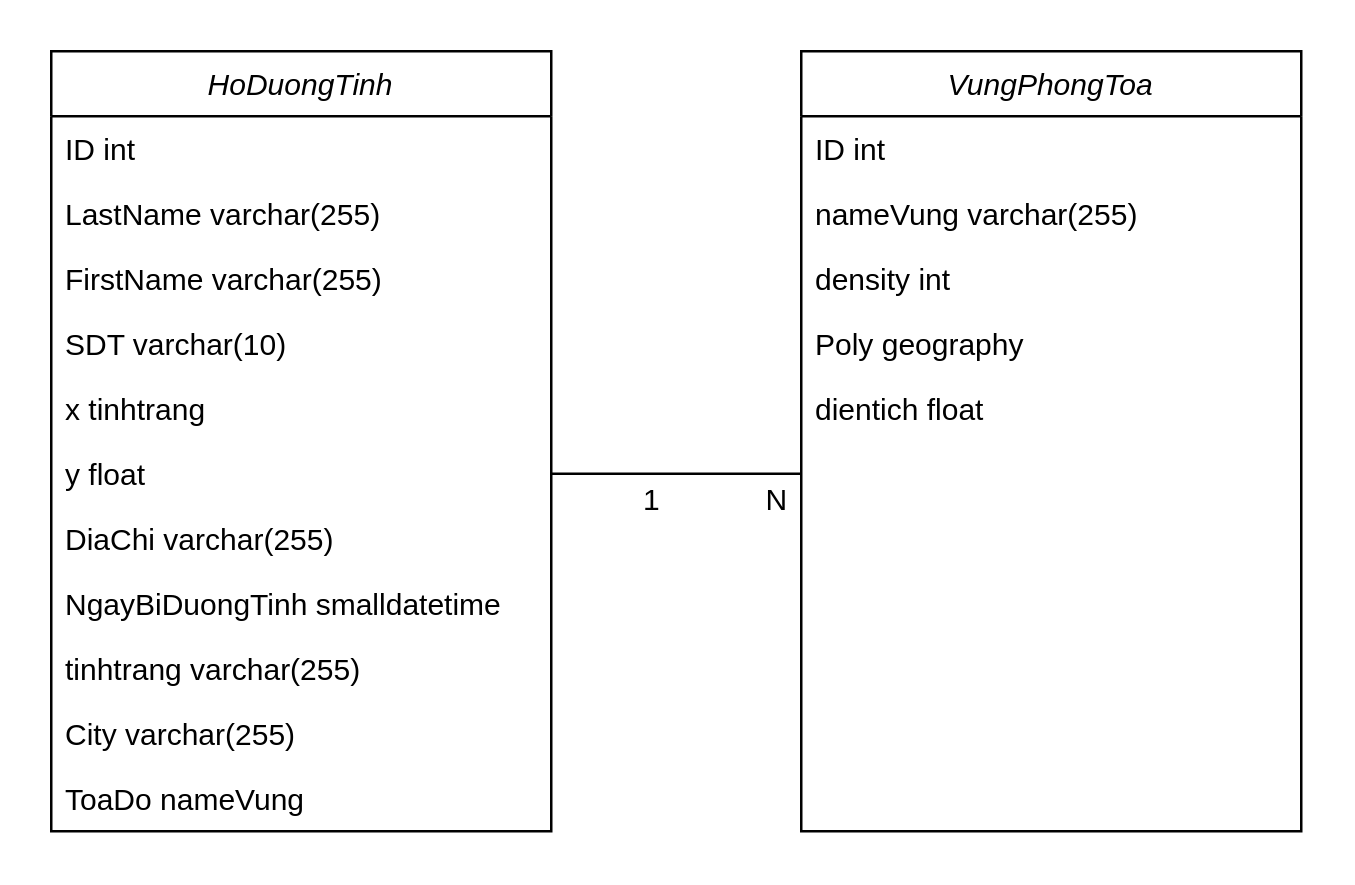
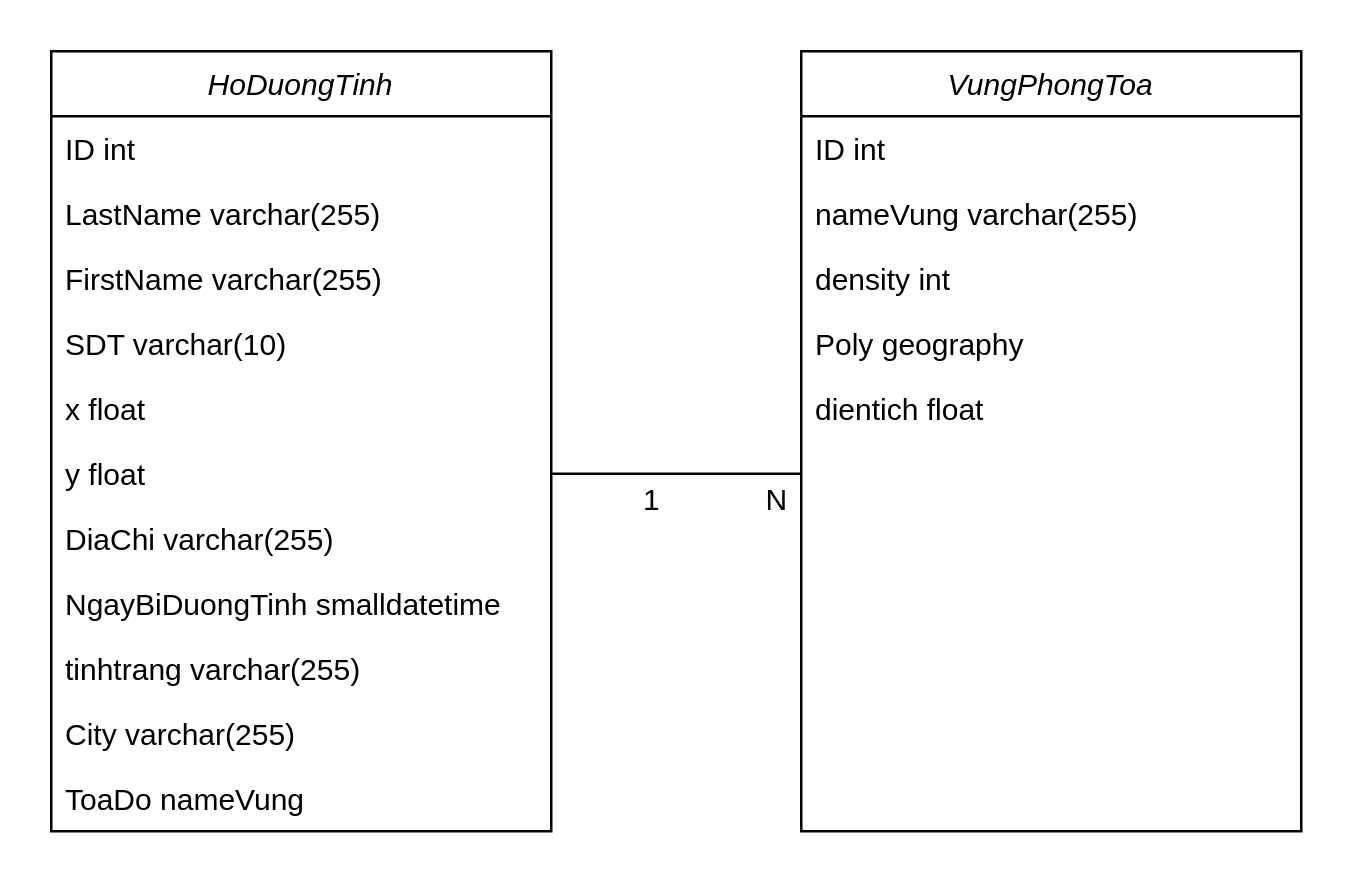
node "x tinhtrang": label "x tinhtrang" -> "x float"
